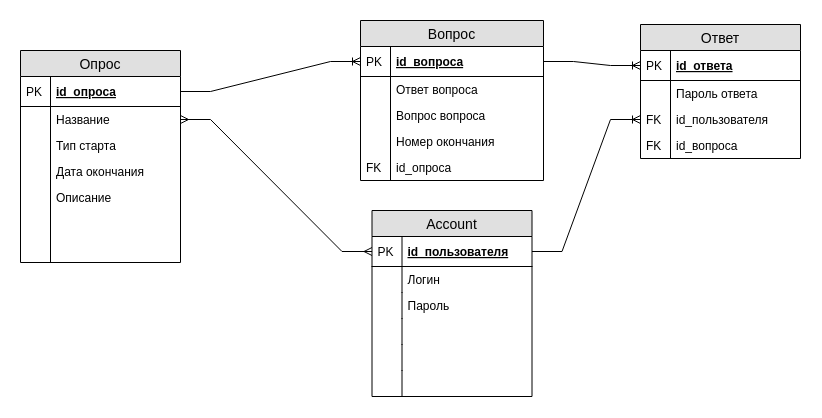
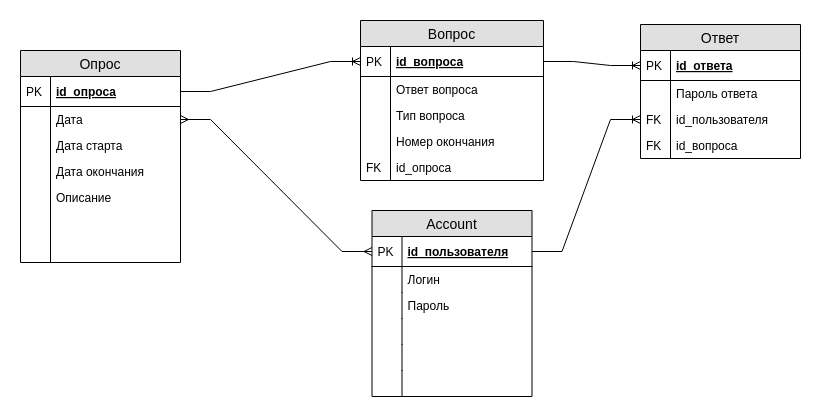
node "Вопрос вопроса": label "Вопрос вопроса" -> "Тип вопроса"
node "Название": label "Название" -> "Дата"
node "Тип старта": label "Тип старта" -> "Дата старта"
